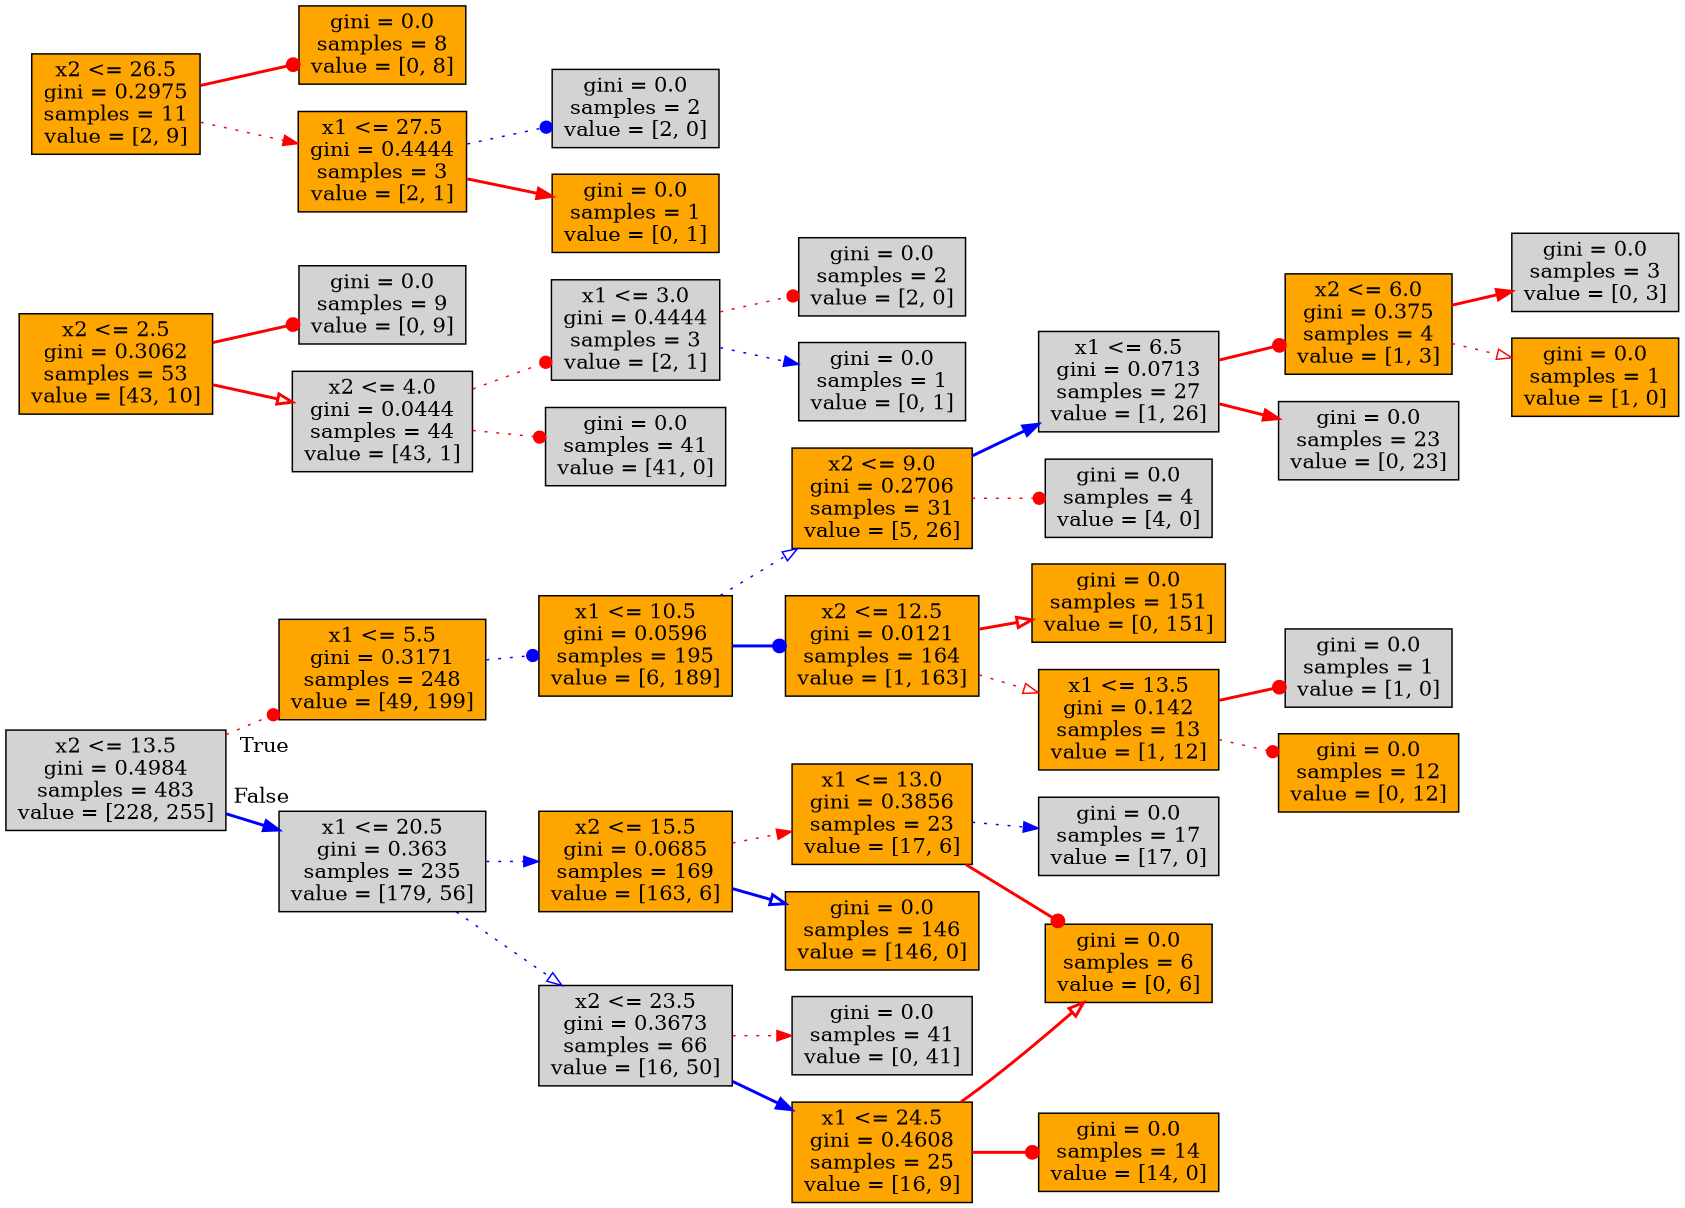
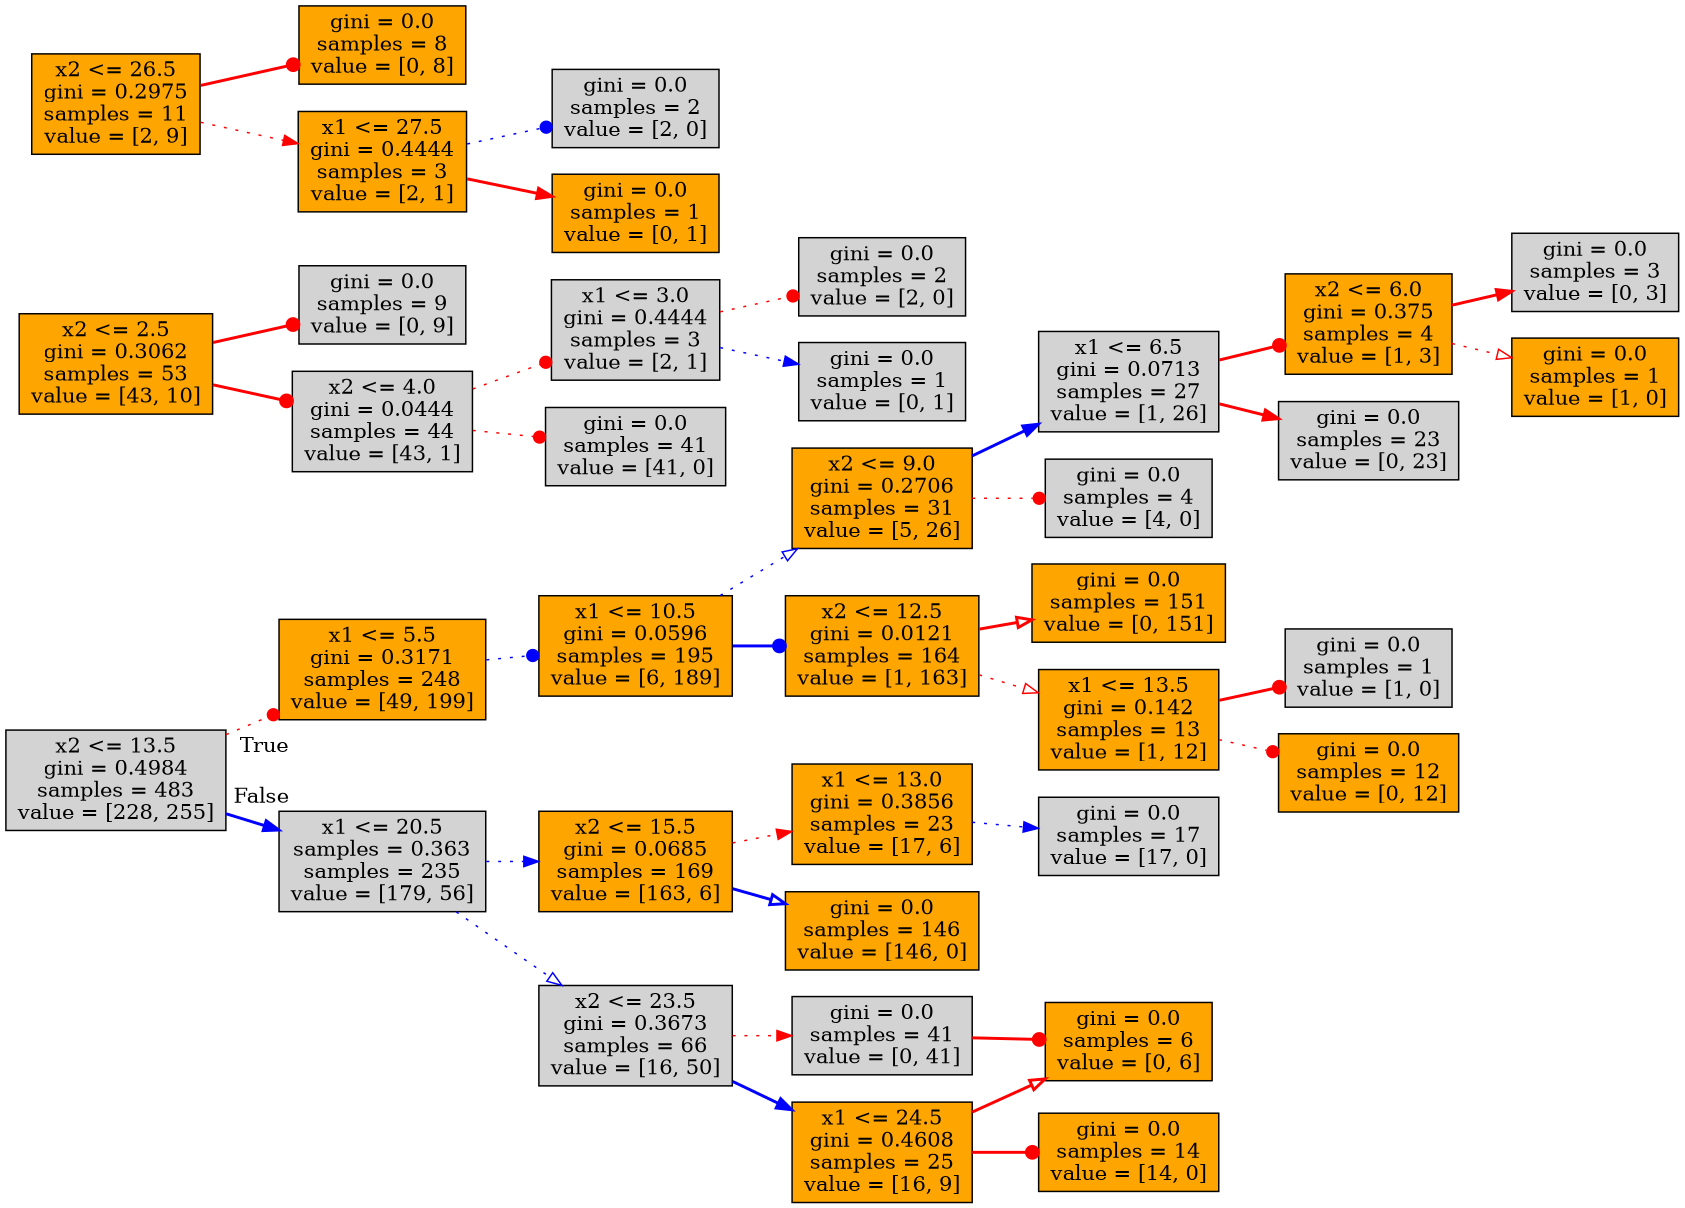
edge "x2 <= 2.5 gini = 0.3062 samples = 53 value = [43, 10]" -> "x2 <= 4.0 gini = 0.0444 samples = 44 value = [43, 1]": arrowhead onormal -> dot
node "x1 <= 20.5 gini = 0.363 samples = 235 value = [179, 56]": label "x1 <= 20.5 gini = 0.363 samples = 235 value = [179, 56]" -> "x1 <= 20.5 samples = 0.363 samples = 235 value = [179, 56]"
edge "x1 <= 13.0 gini = 0.3856 samples = 23 value = [17, 6]" -> "gini = 0.0 samples = 6 value = [0, 6]": now "gini = 0.0 samples = 41 value = [0, 41]" -> "gini = 0.0 samples = 6 value = [0, 6]"
